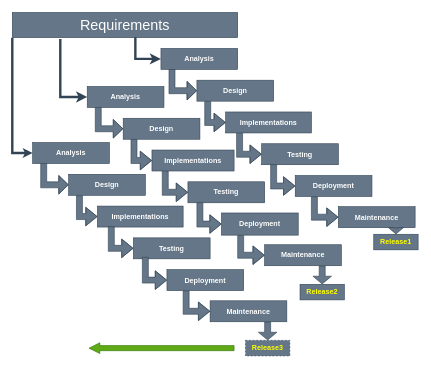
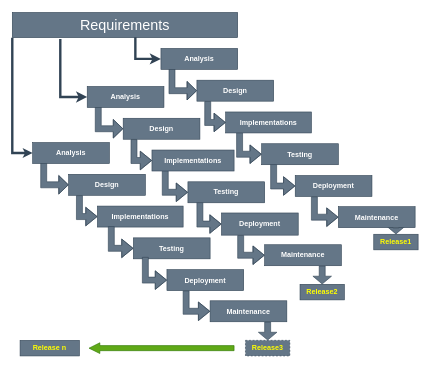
node "Release n": added
